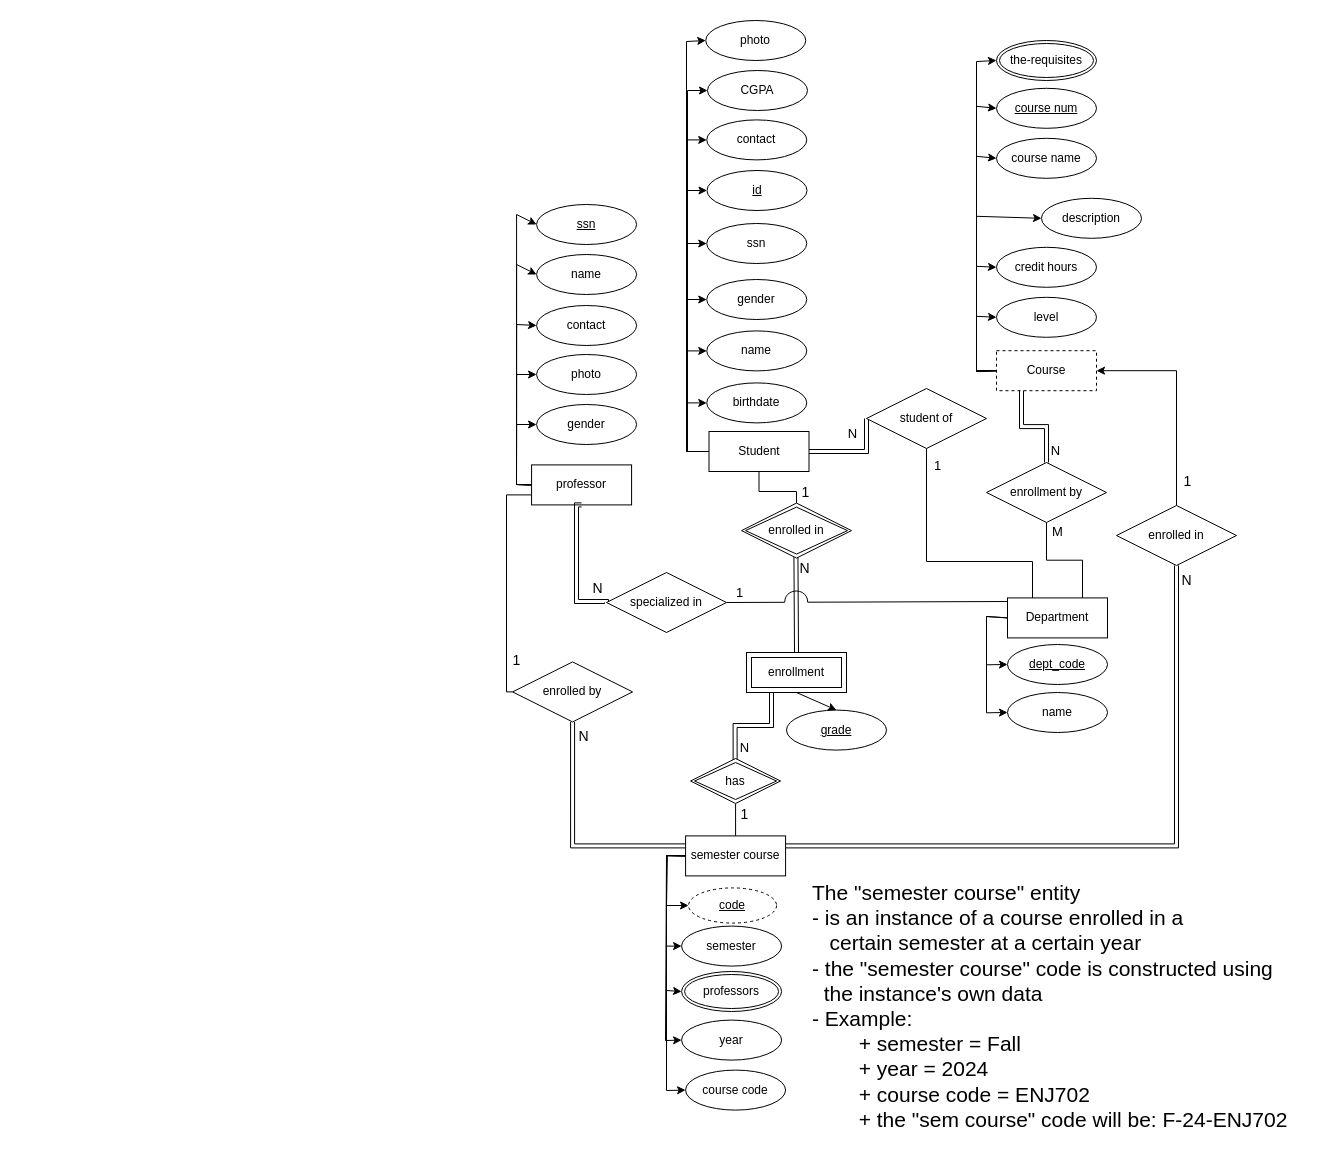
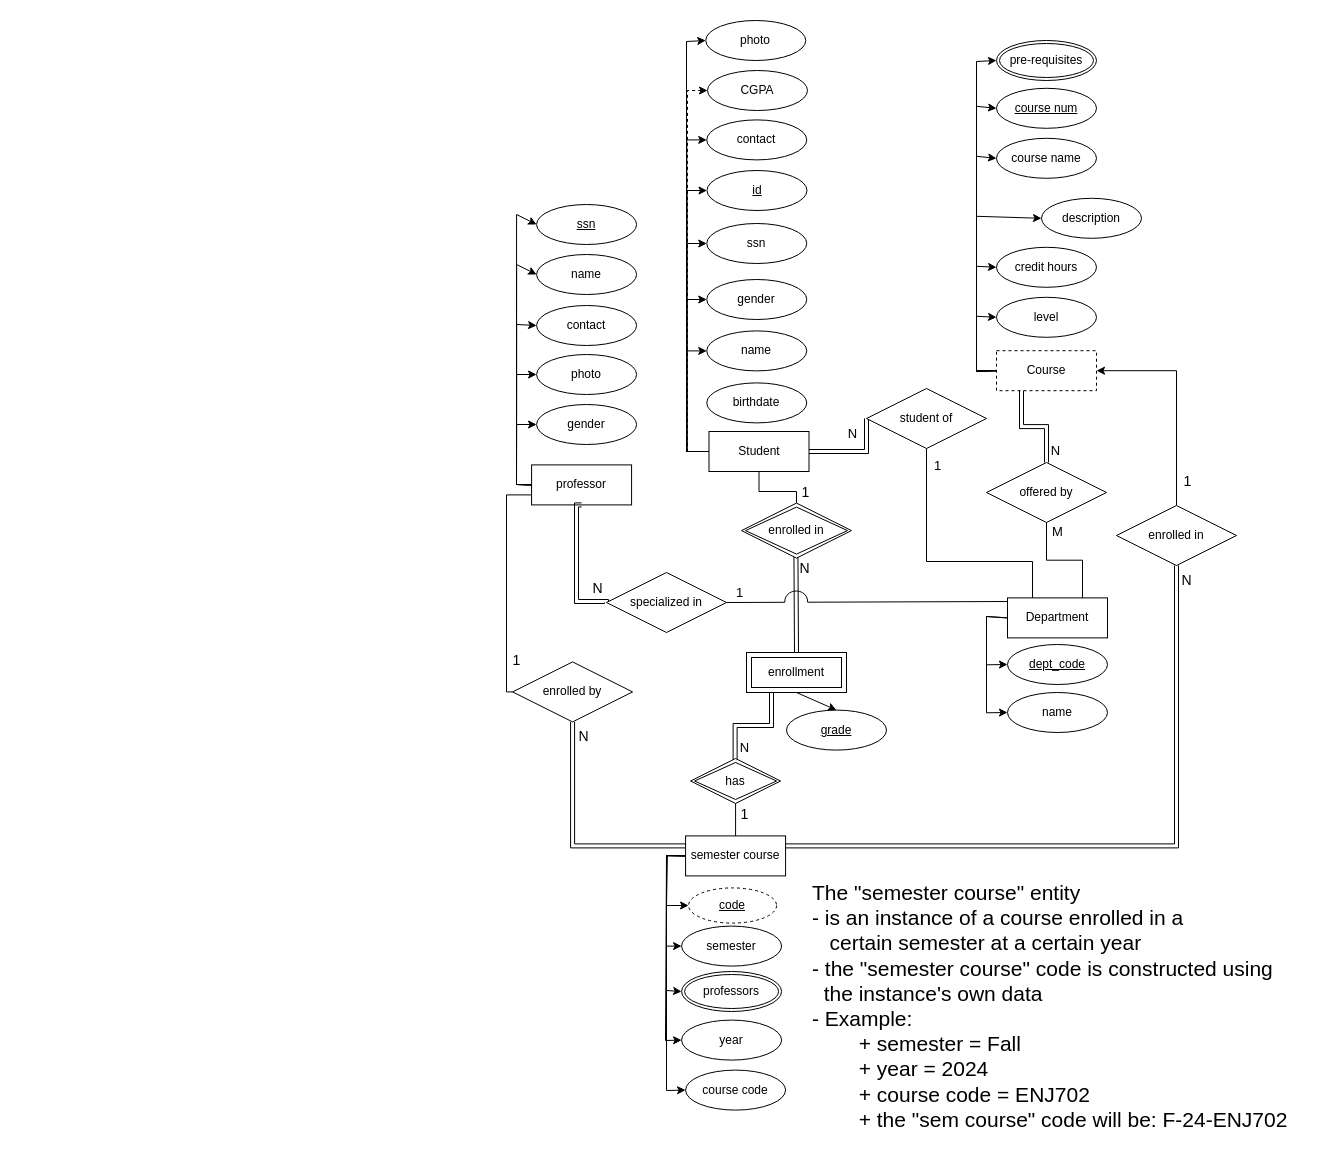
node "the-requisites": label "the-requisites" -> "pre-requisites"
edge "Student" -> "CGPA": style solid -> dashed
edge "Student" -> "birthdate": removed
node "enrollment by": label "enrollment by" -> "offered by"
